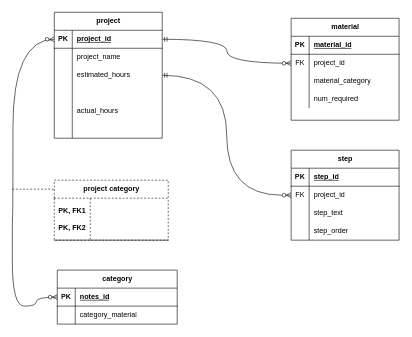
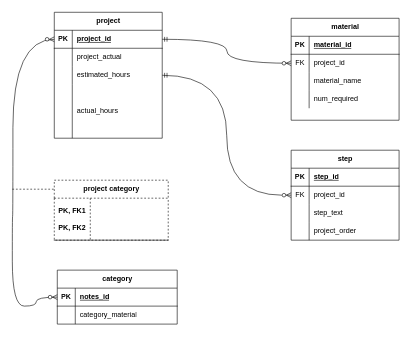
node "project_name": label "project_name" -> "project_actual"
node "material_category": label "material_category" -> "material_name"
node "step_order": label "step_order" -> "project_order"
